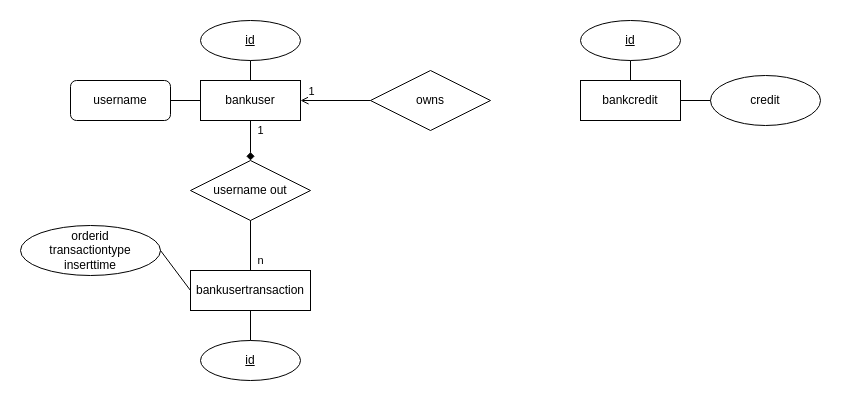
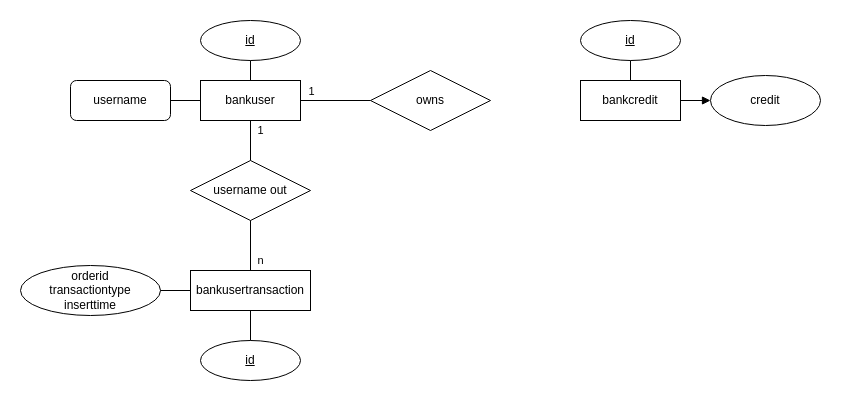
edge "owns" -> "bankuser": arrowhead open -> none
edge "bankcredit" -- "credit": arrowhead none -> block
edge "bankuser" -> "username out": arrowhead diamond -> none
node "orderid transactiontype inserttime": moved (91, 251) -> (91, 291)
